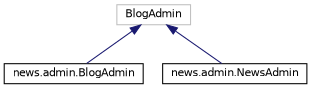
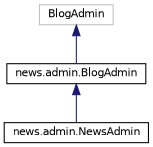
edge "news.admin.NewsAdmin" -> "BlogAdmin": now "news.admin.NewsAdmin" -> "news.admin.BlogAdmin"
